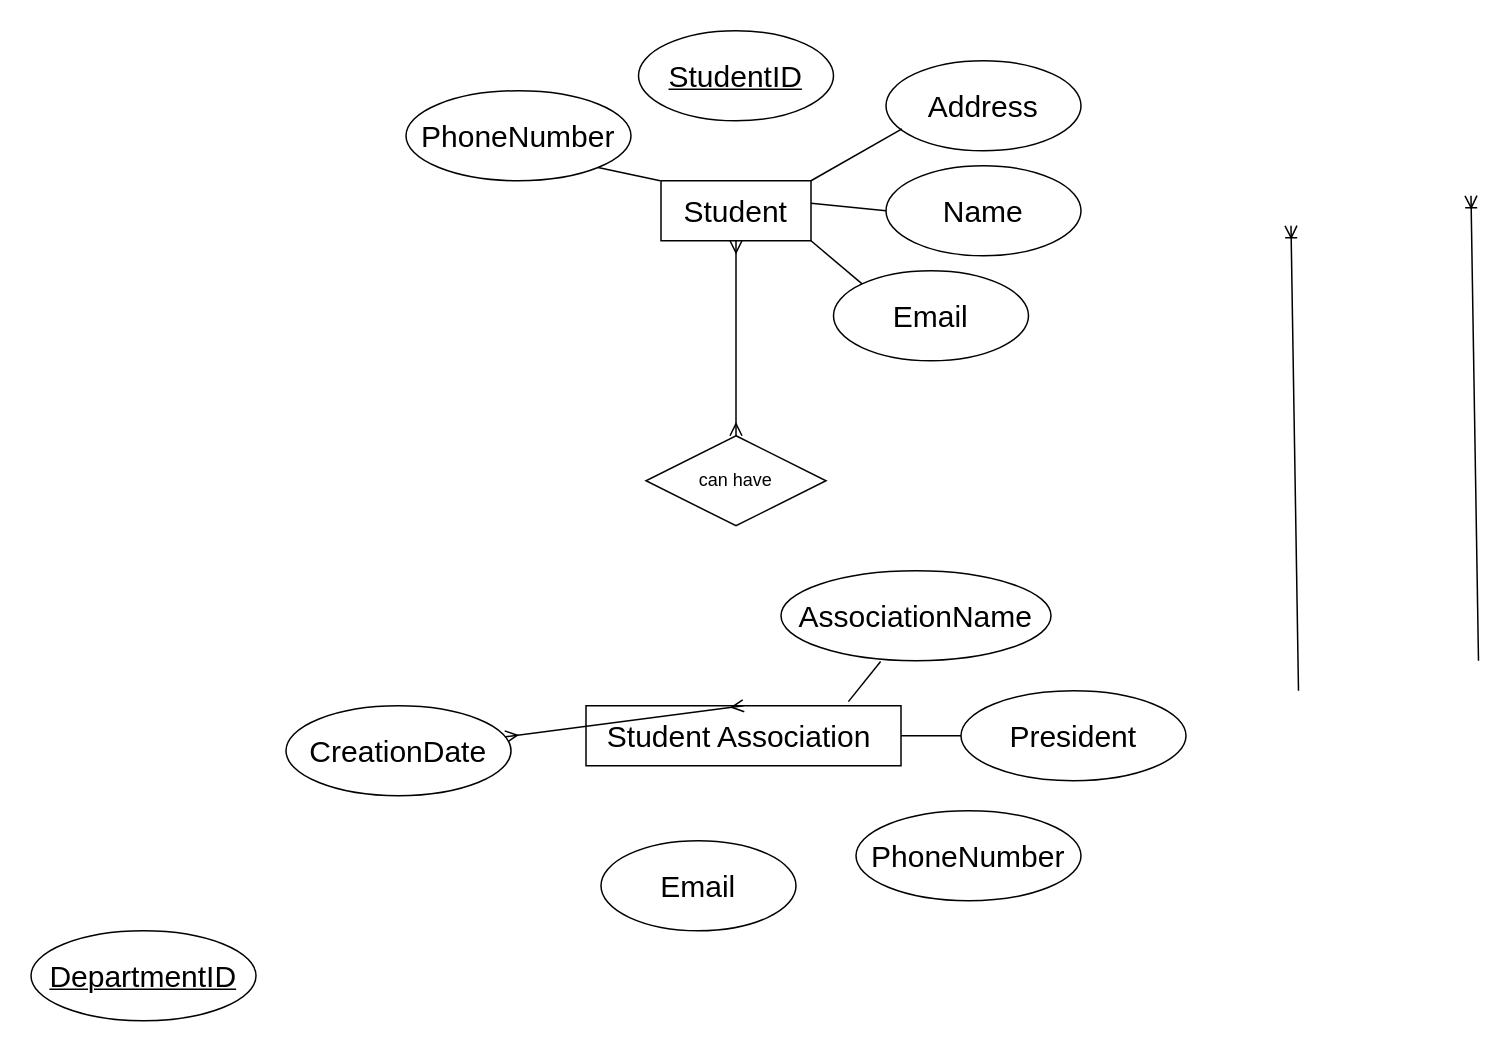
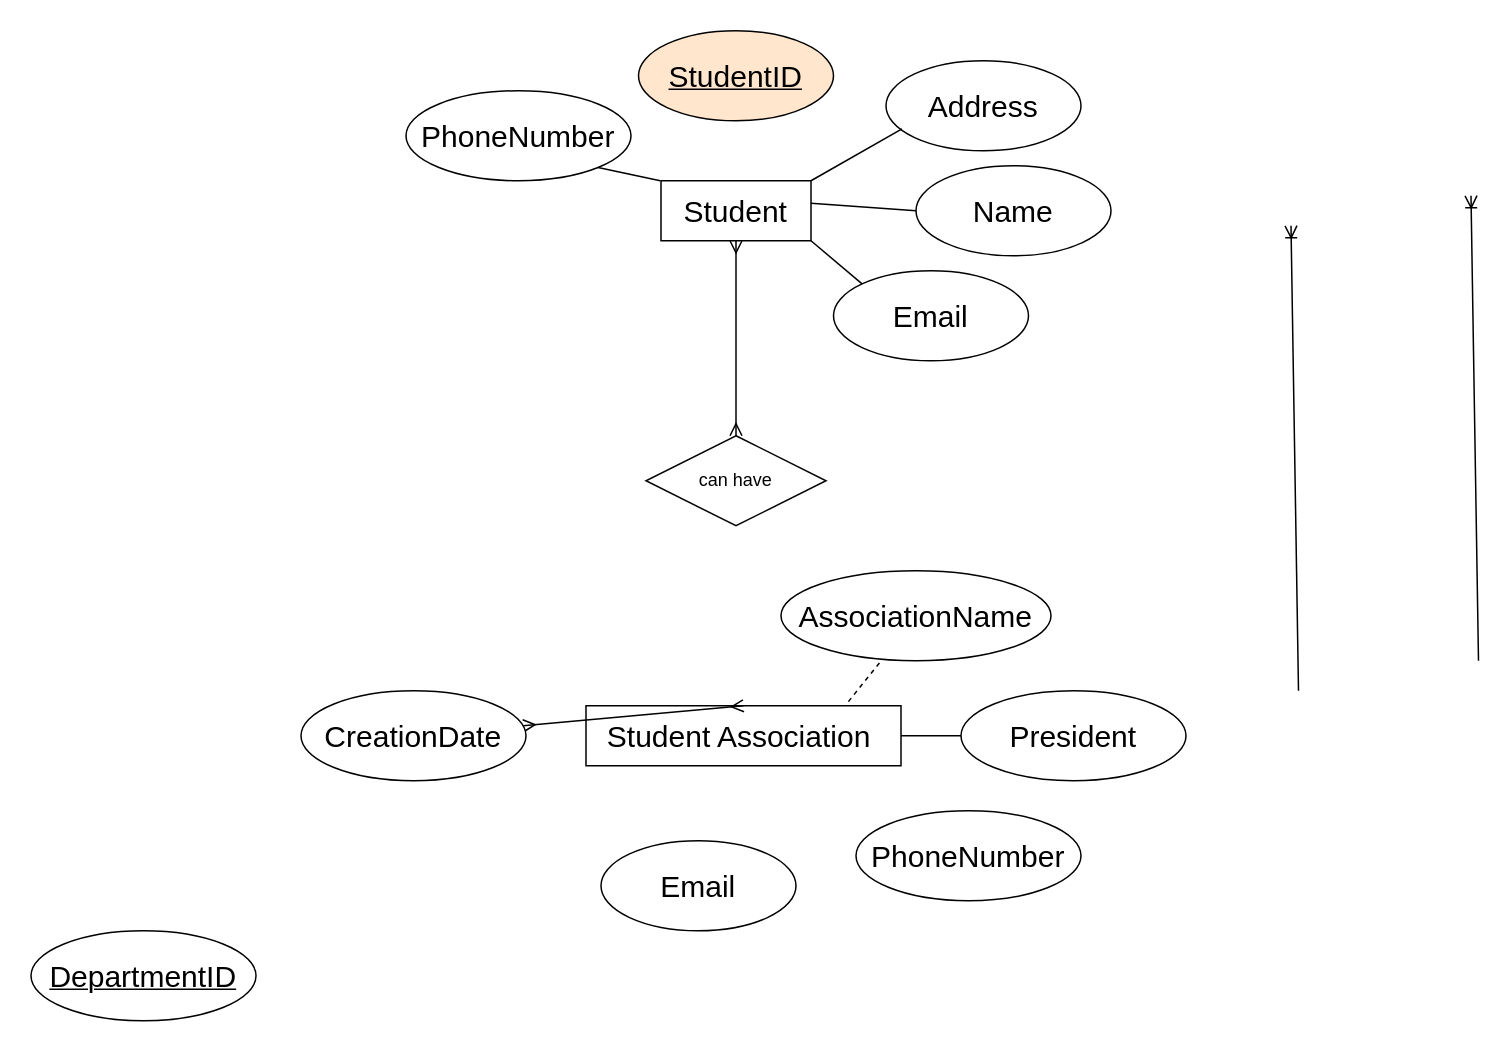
node "StudentID": fillcolor #ffffff -> #ffe6cc
node "Name": moved (983, 211) -> (1013, 211)
edge "AssociationName" -- "Student Association": style solid -> dashed
node "CreationDate": moved (398, 751) -> (413, 736)
